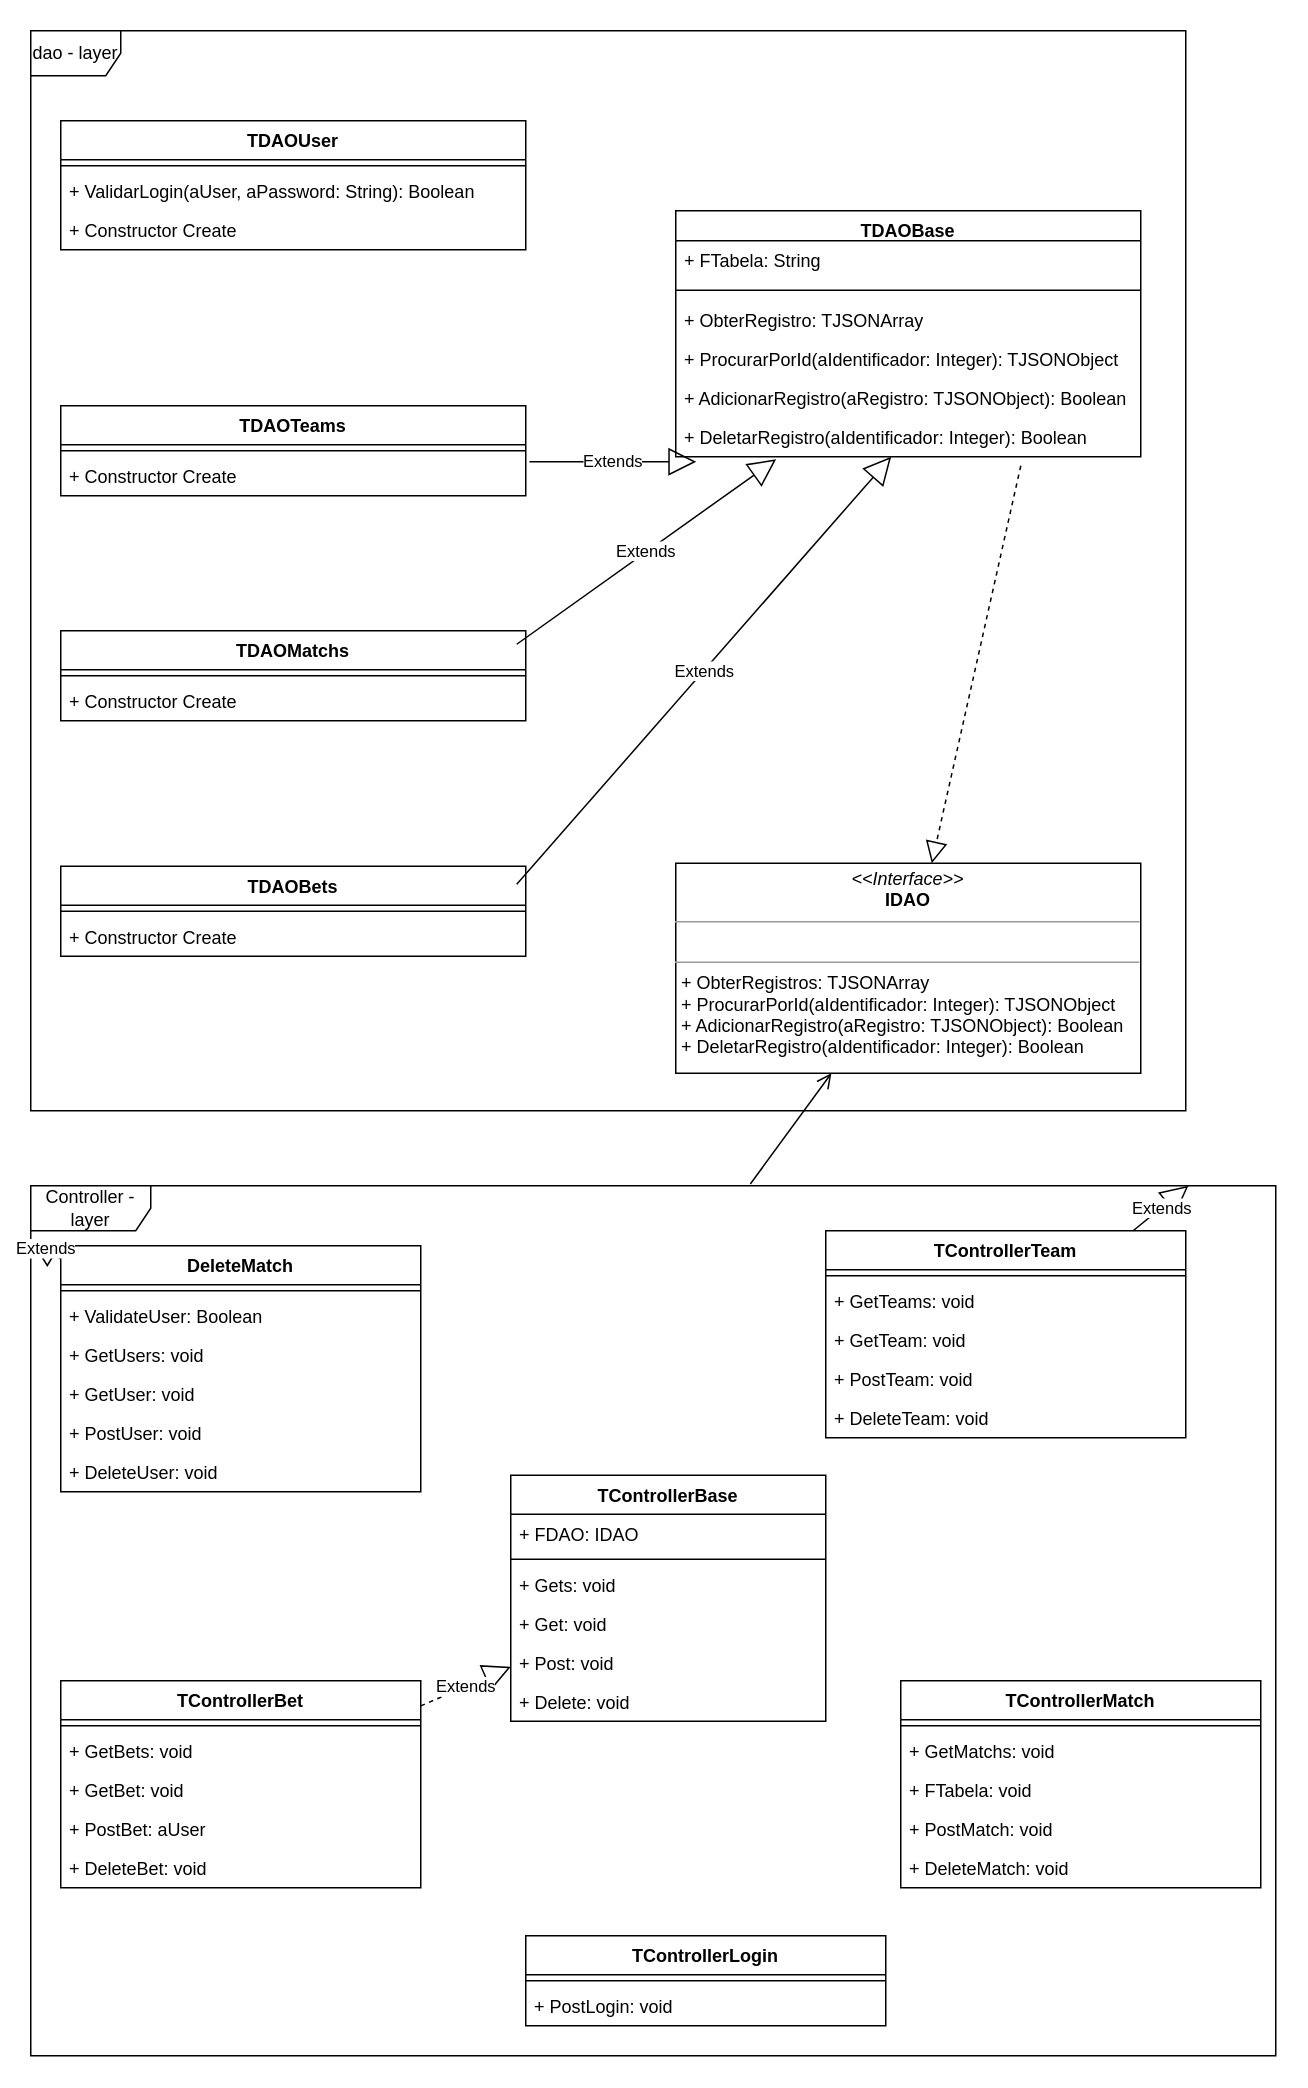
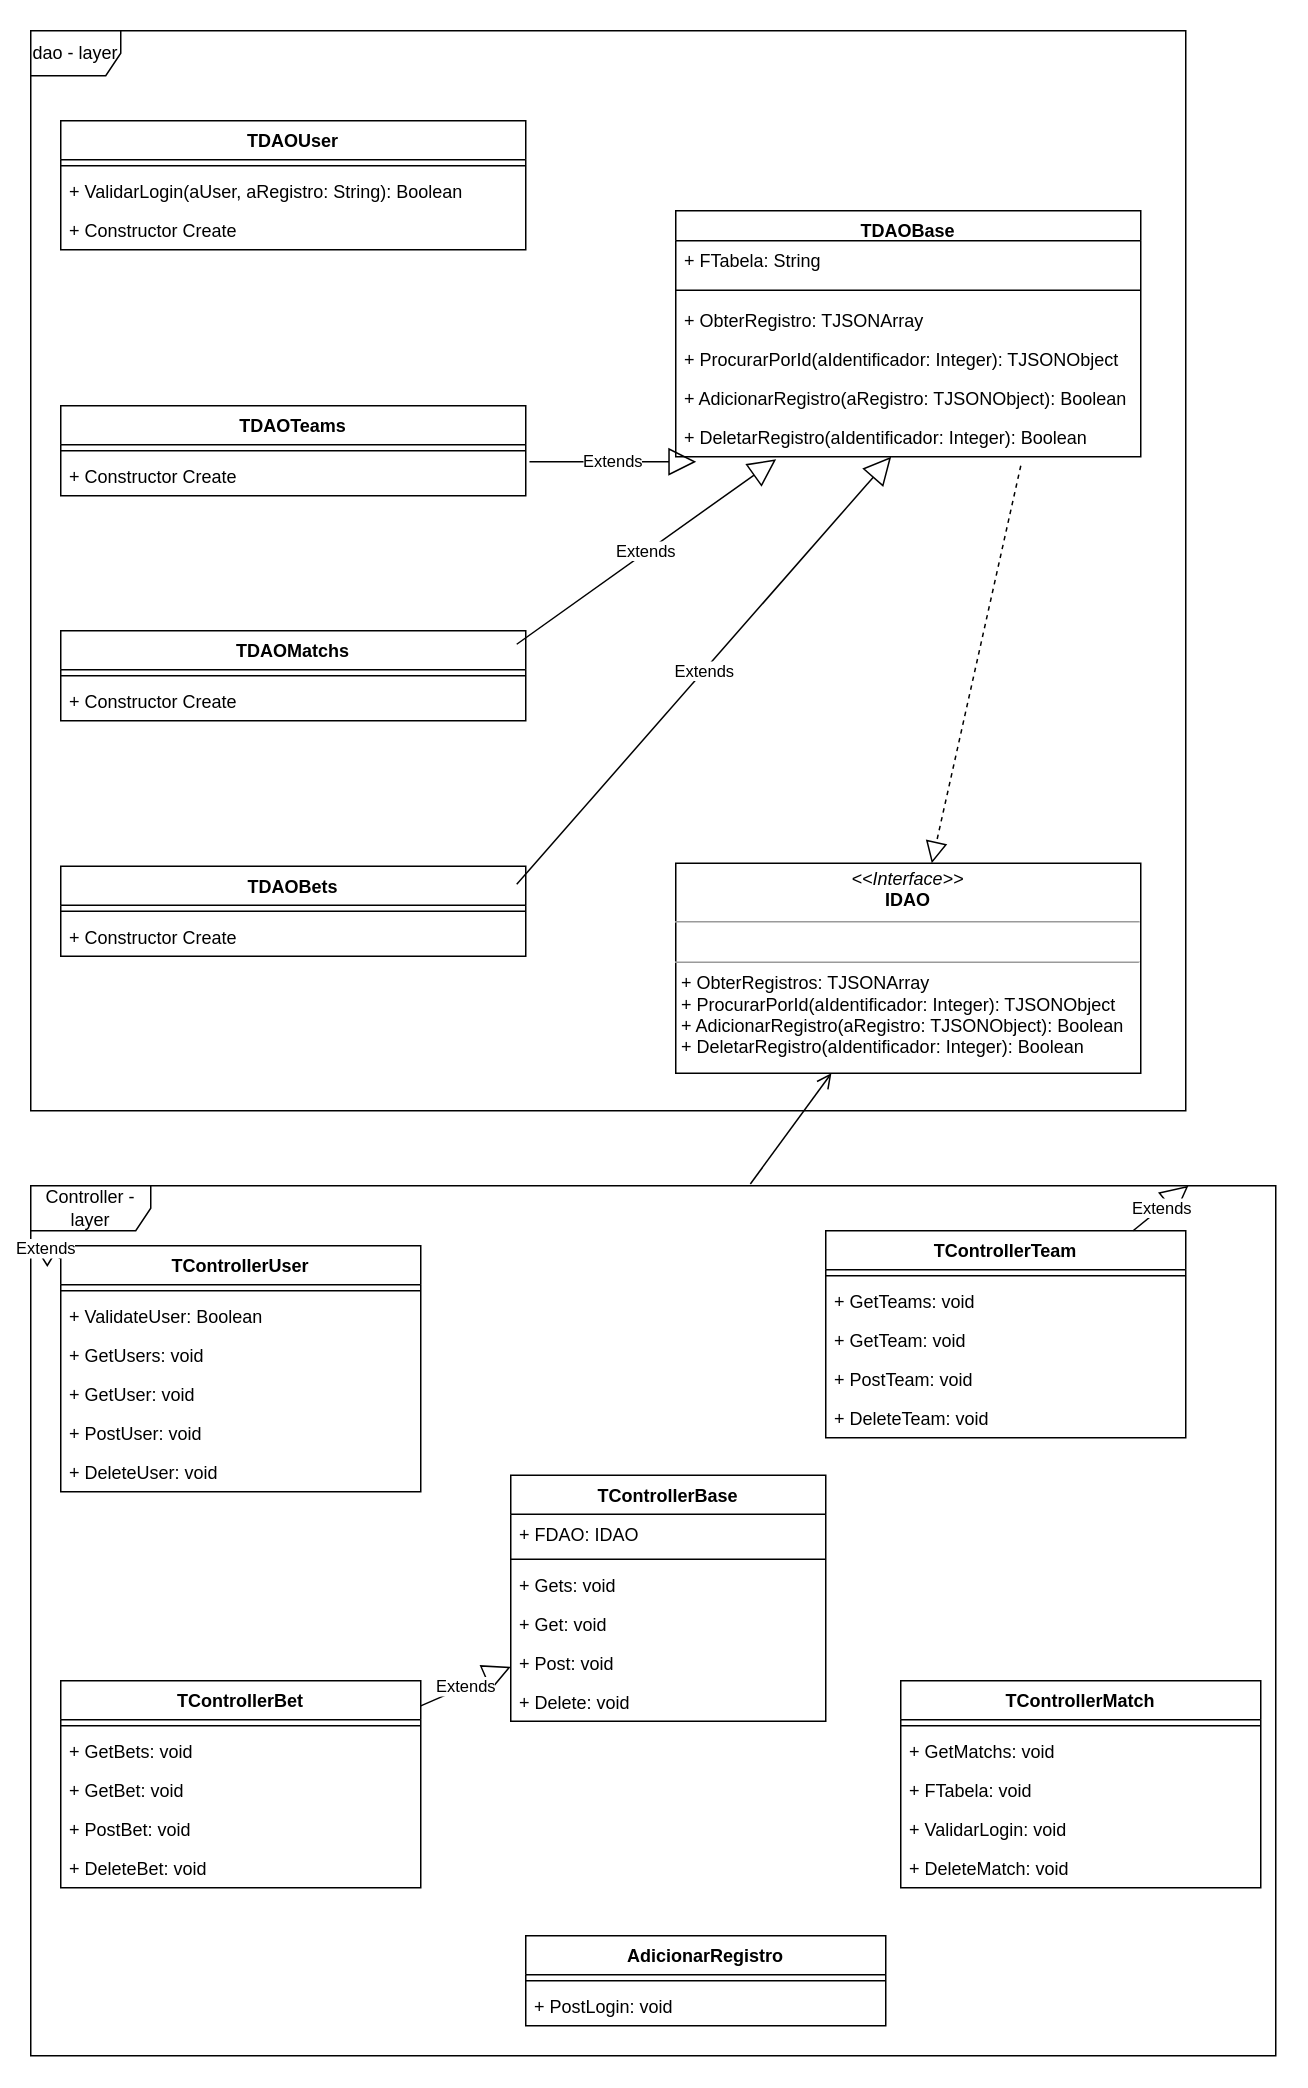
node "+ ValidarLogin(aUser, aPassword: String): Boolean": label "+ ValidarLogin(aUser, aPassword: String): Boolean" -> "+ ValidarLogin(aUser, aRegistro: String): Boolean"
node "DeleteMatch": label "DeleteMatch" -> "TControllerUser"
edge "TControllerBet" -> "TControllerBase": style dashed -> solid
node "+ PostBet: aUser": label "+ PostBet: aUser" -> "+ PostBet: void"
node "+ PostMatch: void": label "+ PostMatch: void" -> "+ ValidarLogin: void"
node "TControllerLogin": label "TControllerLogin" -> "AdicionarRegistro"
